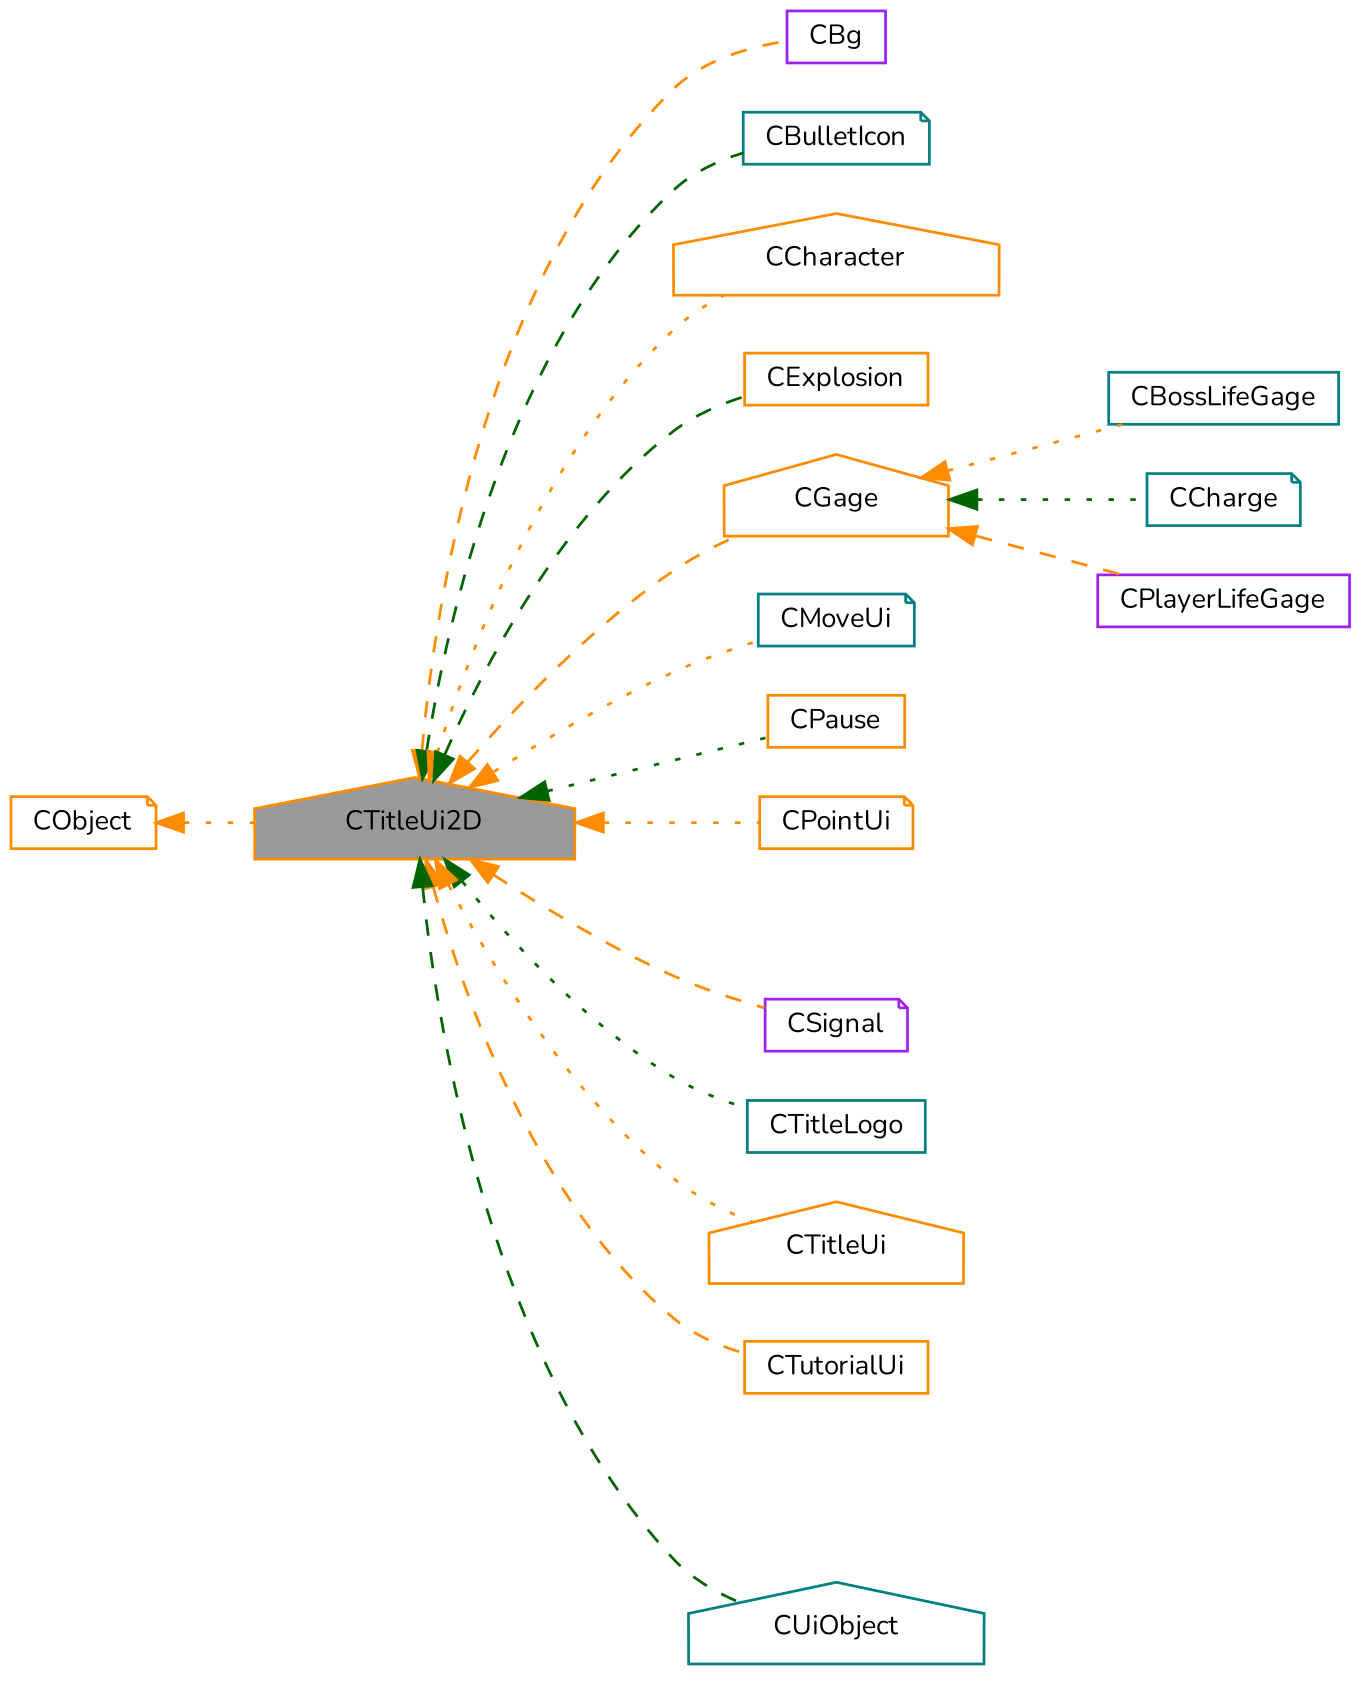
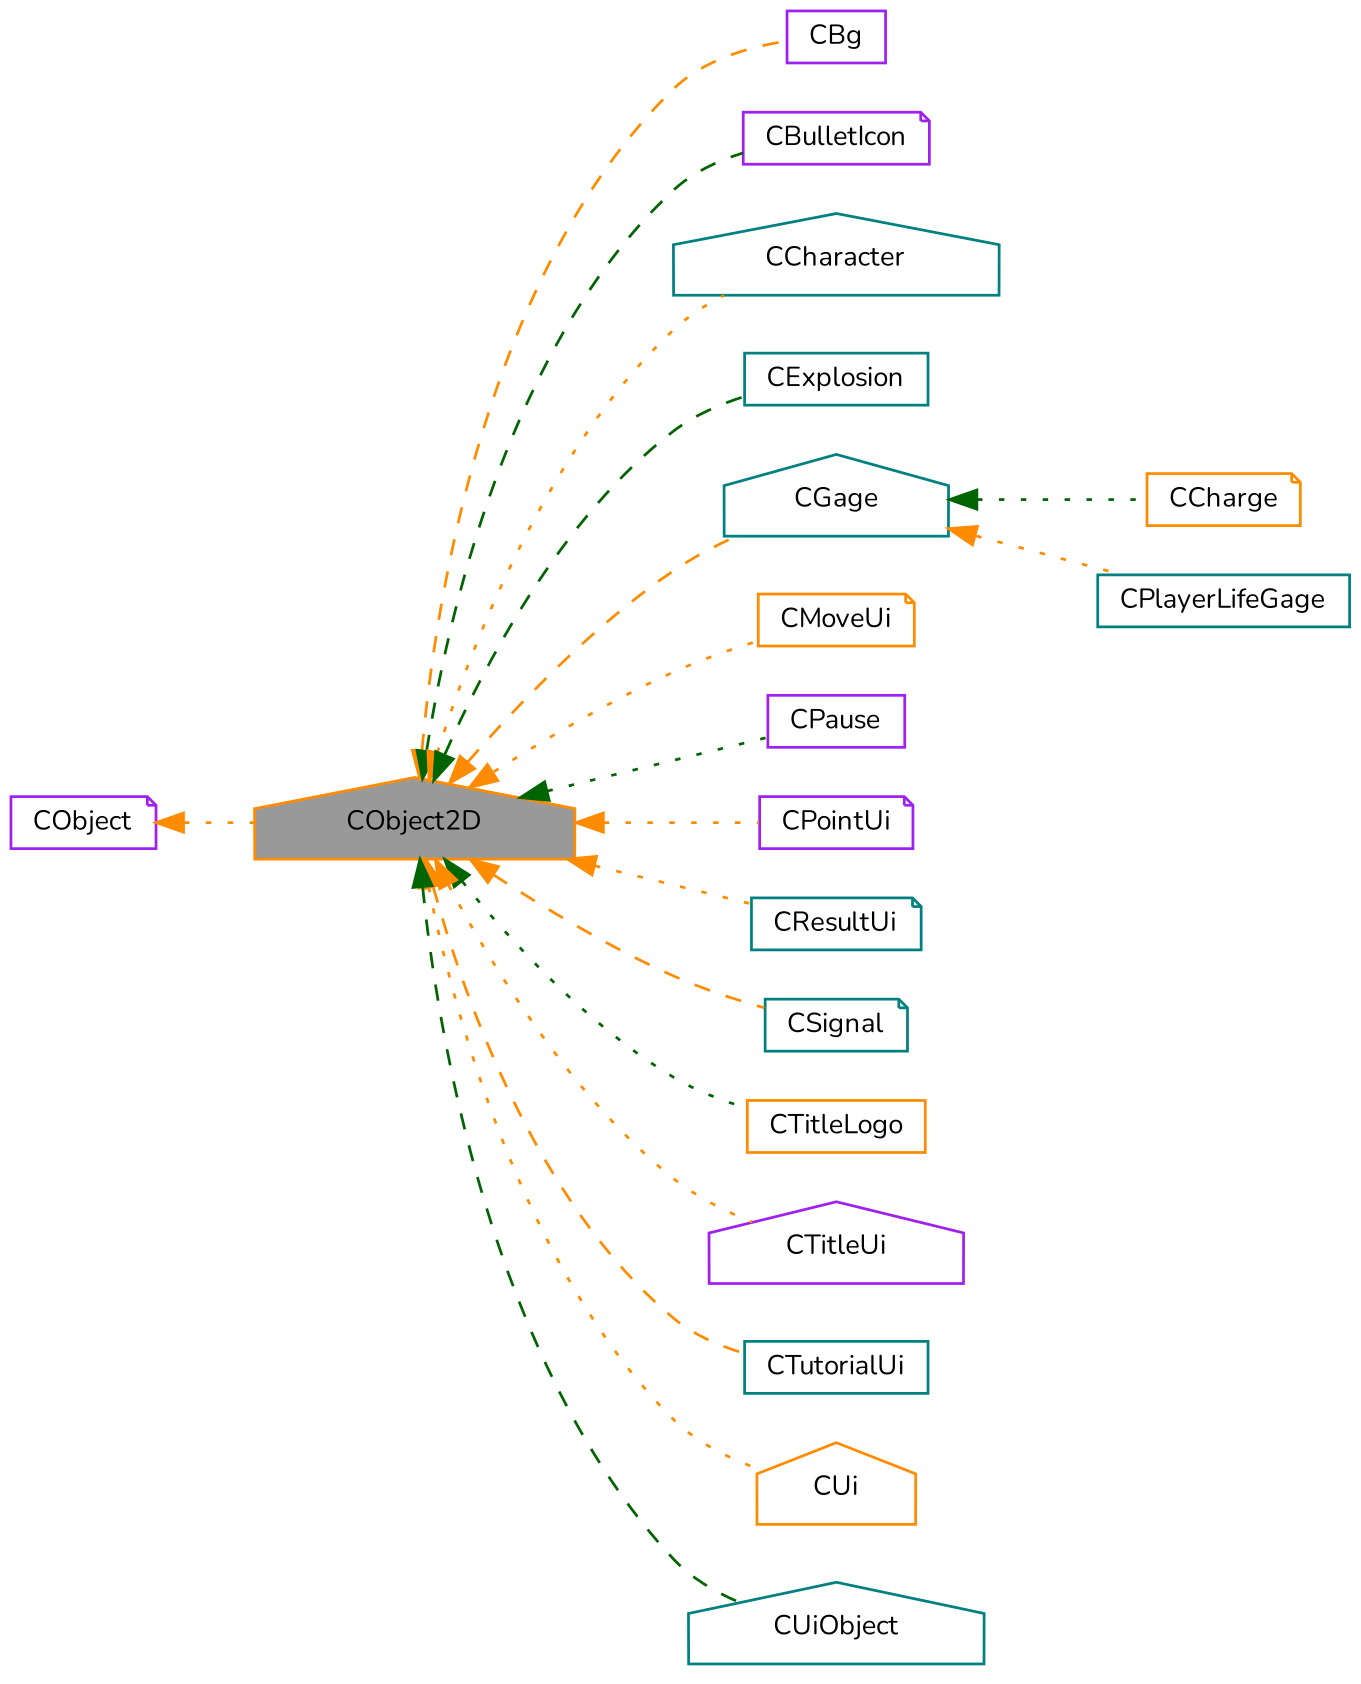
node "CBulletIcon": color teal -> purple
node "CCharacter": color darkorange -> teal
node "CExplosion": color darkorange -> teal
node "CBossLifeGage": removed
node "CGage": color darkorange -> teal
node "CCharge": color teal -> darkorange
edge "CPlayerLifeGage" -> "CGage": style dashed -> dotted
node "CPlayerLifeGage": color purple -> teal
node "CMoveUi": color teal -> darkorange
node "CPause": color darkorange -> purple
node "CObject": color darkorange -> purple
node "CTitleUi2D": label "CTitleUi2D" -> "CObject2D"
node "CPointUi": color darkorange -> purple
node "CResultUi": added
node "CSignal": color purple -> teal
node "CTitleLogo": color teal -> darkorange
node "CTitleUi": color darkorange -> purple
node "CTutorialUi": color darkorange -> teal
node "CUi": added
